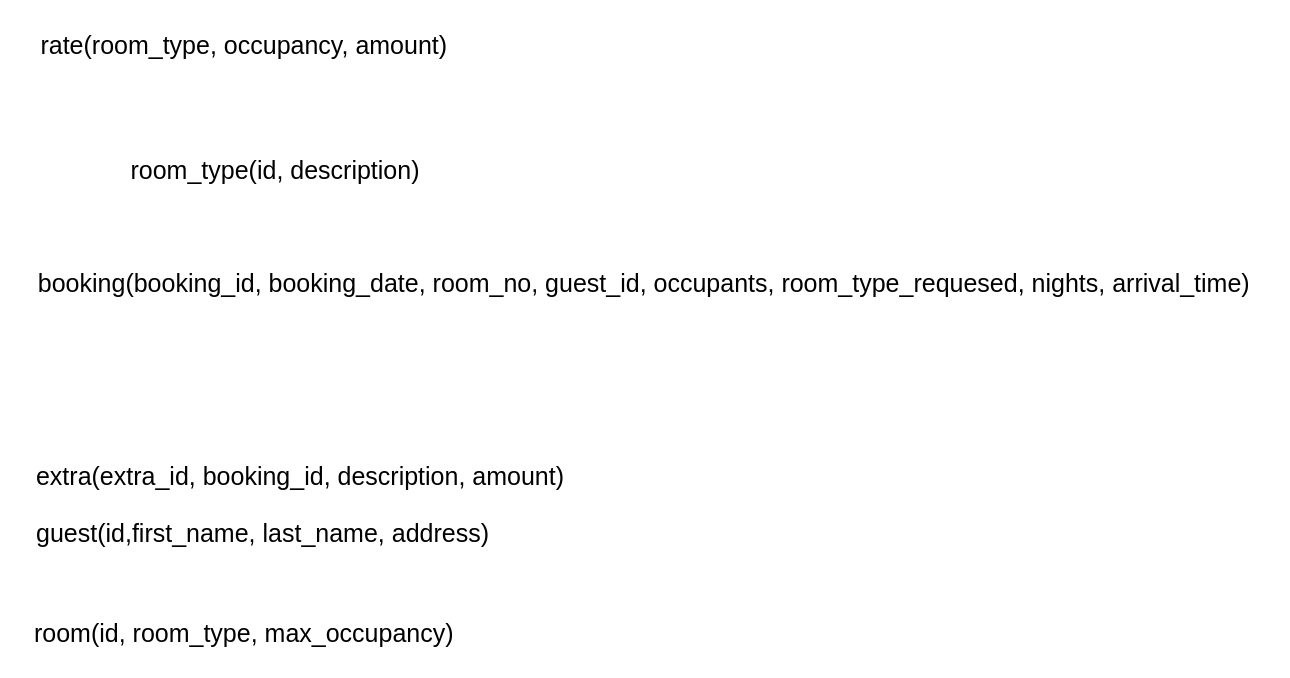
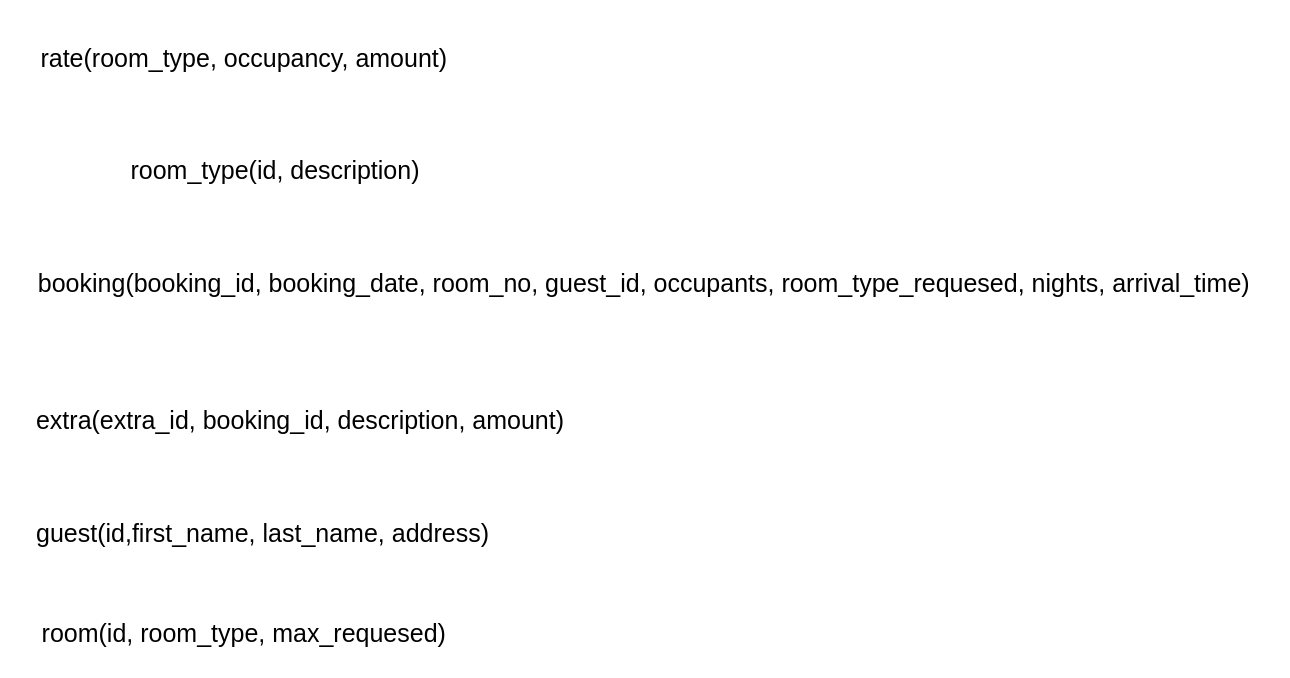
node "rate(room_type, occupancy, amount)": moved (244, 44) -> (244, 57)
node "extra(extra_id, booking_id, description, amount)": moved (301, 476) -> (301, 419)
node "room(id, room_type, max_occupancy)": label "room(id, room_type, max_occupancy)" -> "room(id, room_type, max_requesed)"
